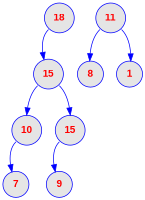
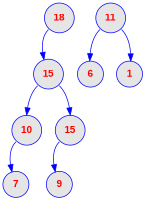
node "8": label "8" -> "6"
